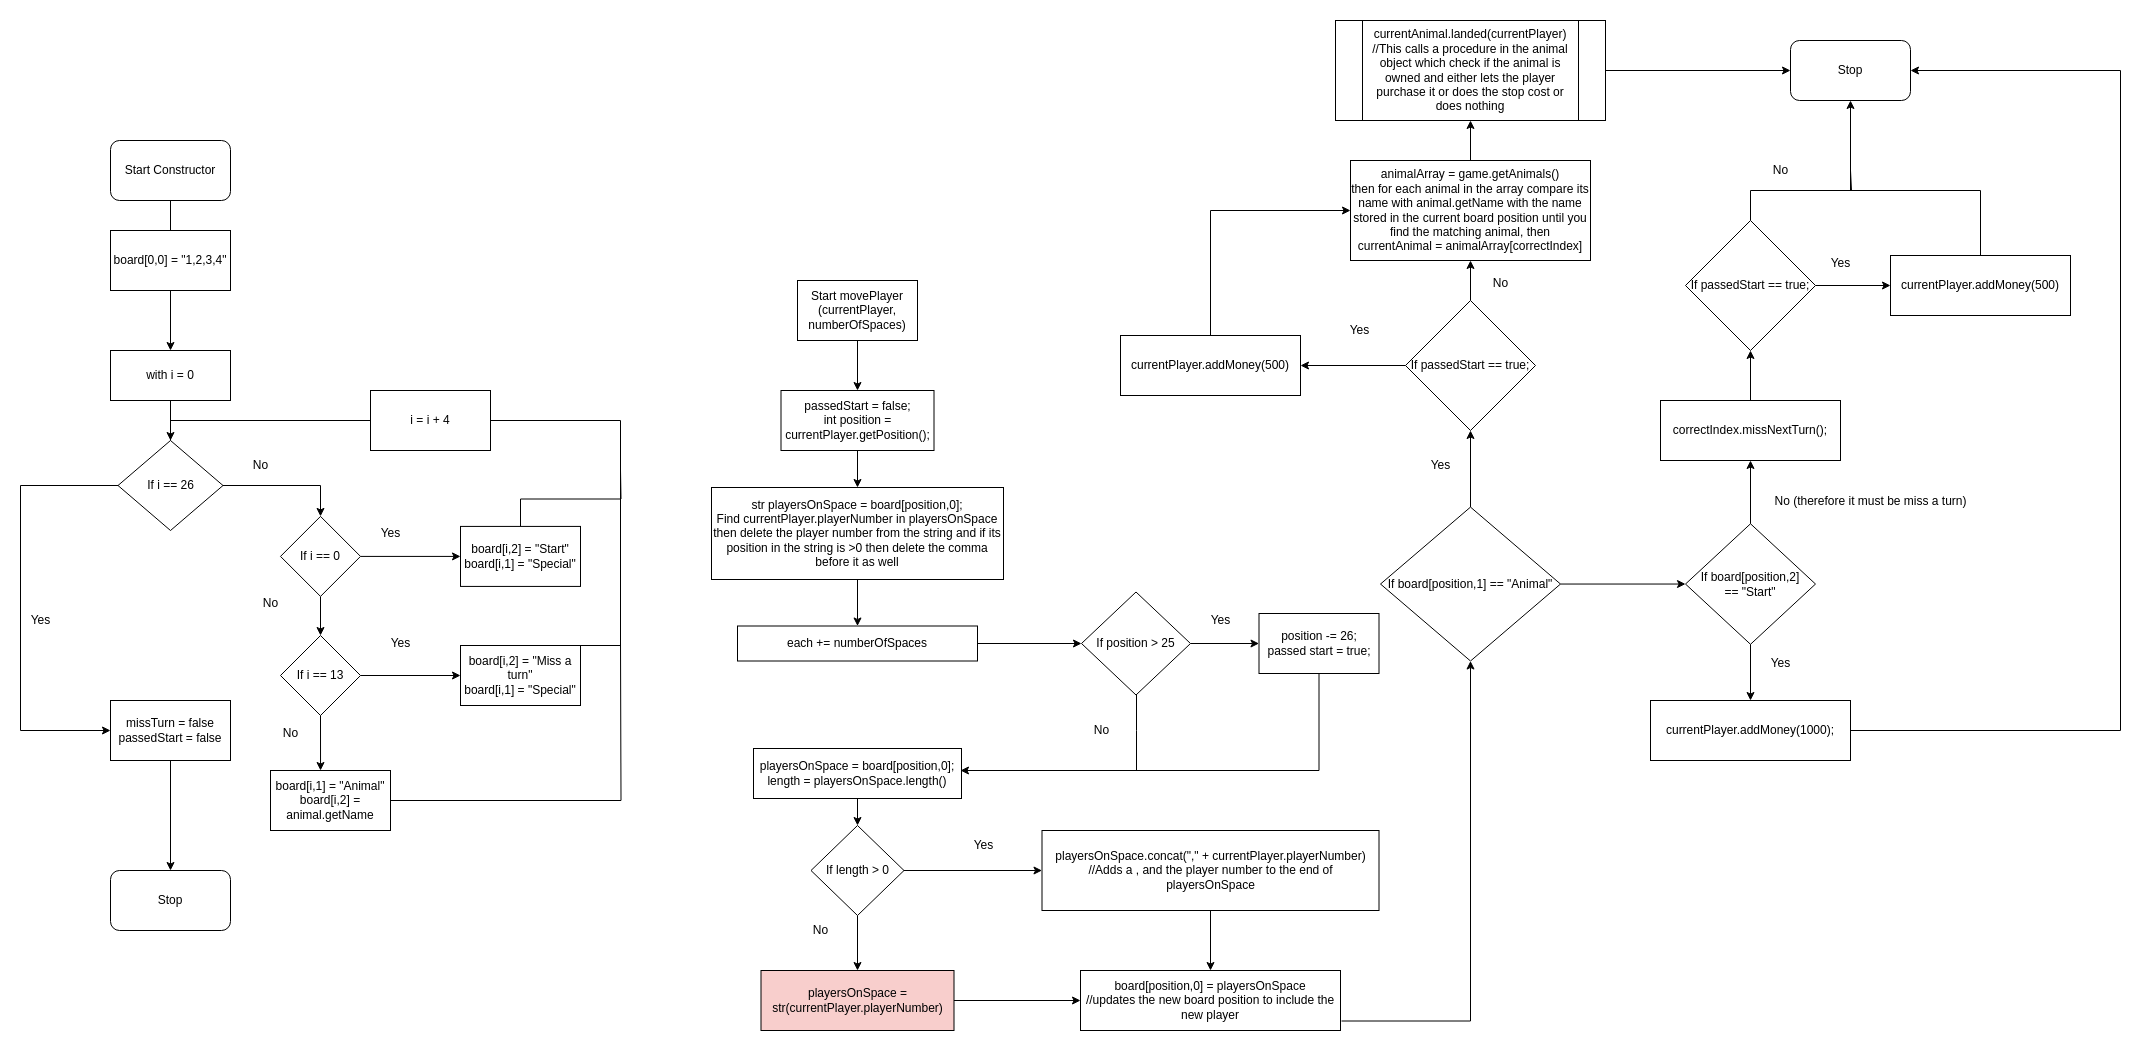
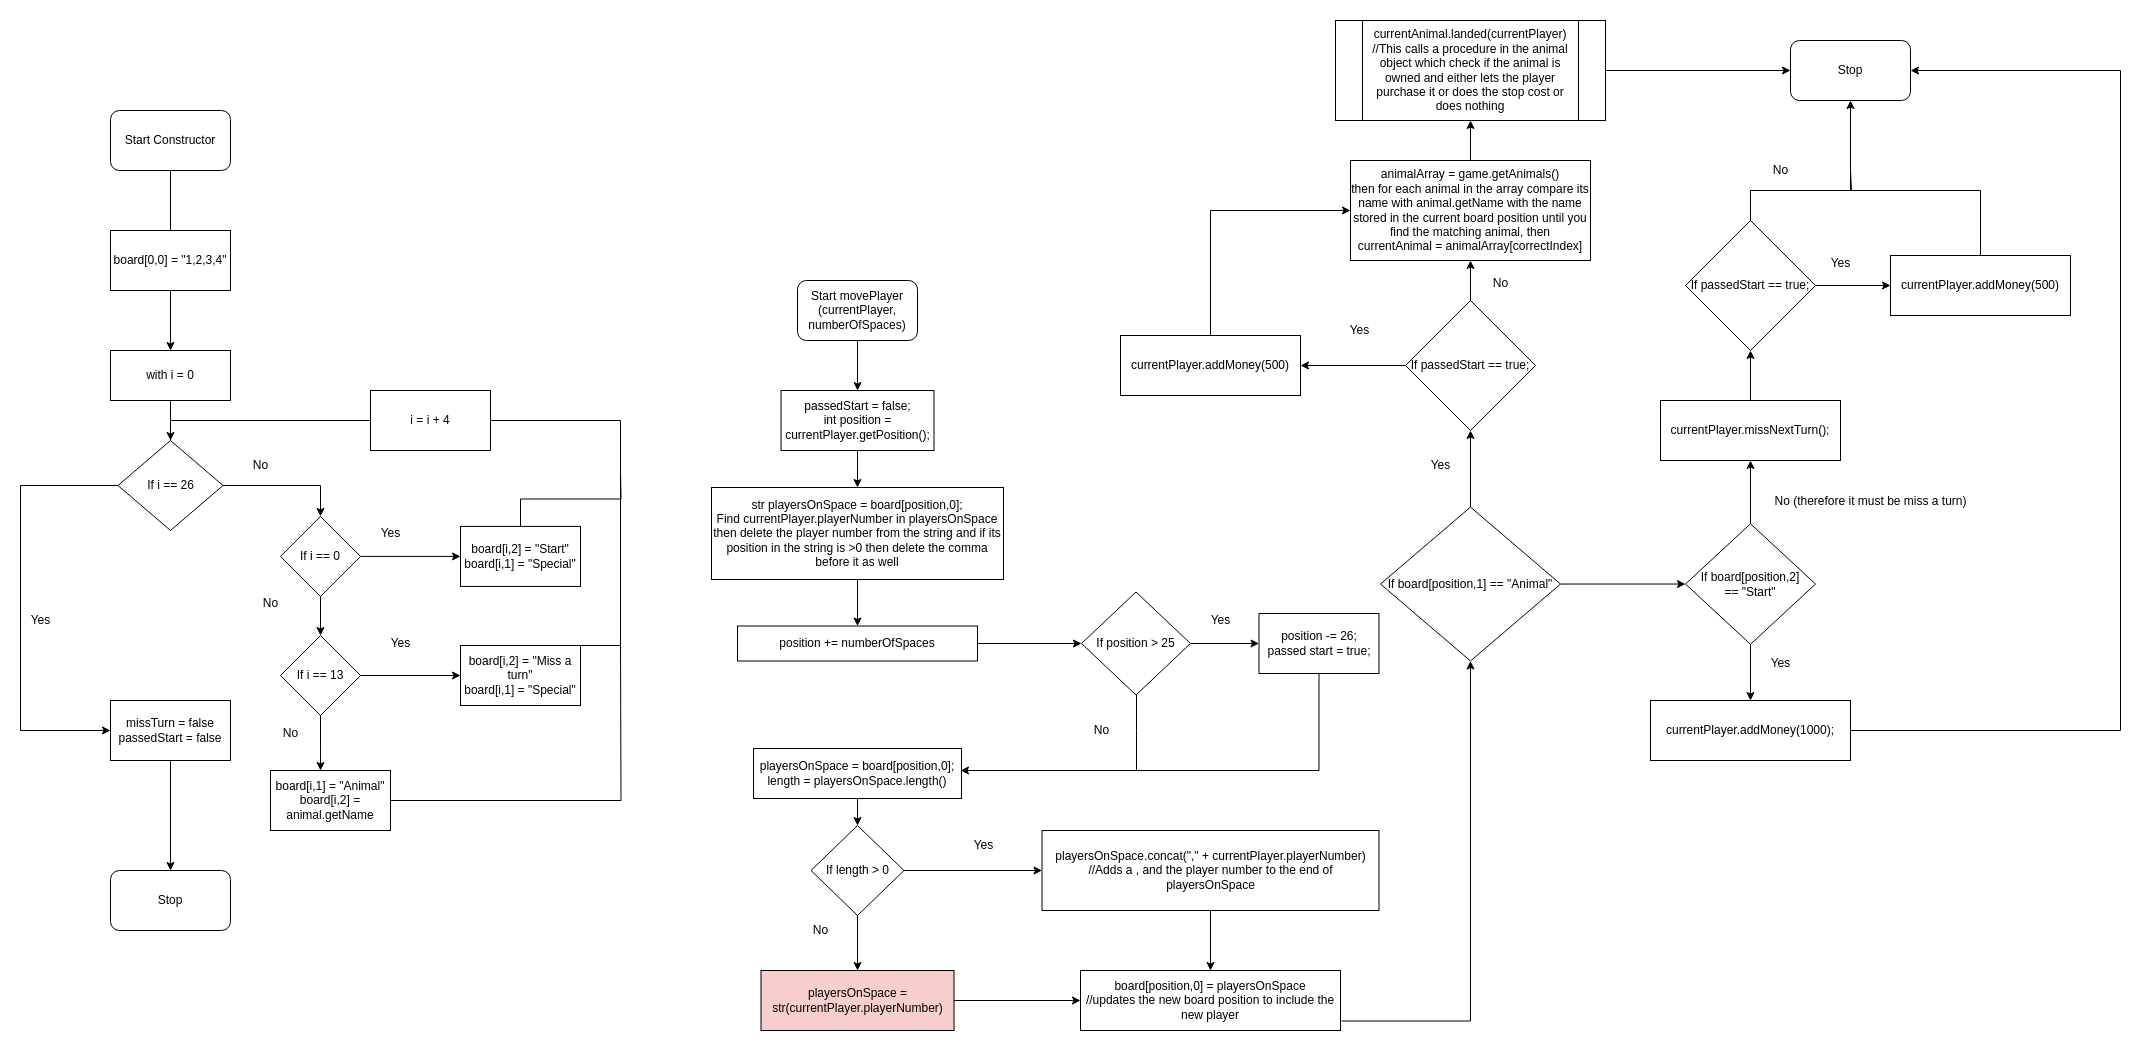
node "Start Constructor": moved (171, 171) -> (171, 141)
node "Start movePlayer (currentPlayer, numberOfSpaces)": shape rectangle -> rounded rectangle
node "correctIndex.missNextTurn();": label "correctIndex.missNextTurn();" -> "currentPlayer.missNextTurn();"
node "each += numberOfSpaces": label "each += numberOfSpaces" -> "position += numberOfSpaces"
